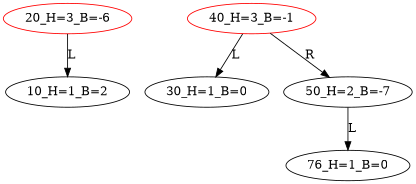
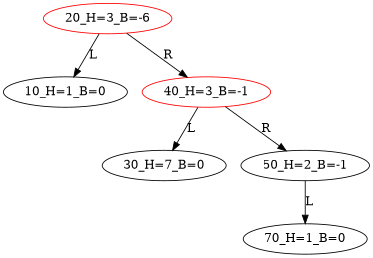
edge "20_H=3_B=-6" -> "40_H=3_B=-1": added, label "R"
node "10_H=1_B=2": label "10_H=1_B=2" -> "10_H=1_B=0"
node "30_H=1_B=0": label "30_H=1_B=0" -> "30_H=7_B=0"
node "50_H=2_B=-7": label "50_H=2_B=-7" -> "50_H=2_B=-1"
node "76_H=1_B=0": label "76_H=1_B=0" -> "70_H=1_B=0"
